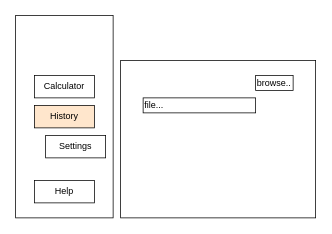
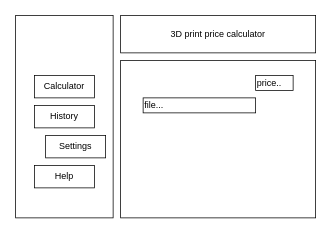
node "3D print price calculator": added
node "browse..": label "browse.." -> "price.."
node "History": fillcolor #ffe6cc -> #ffffff
node "Help": moved (64, 192) -> (64, 177)
